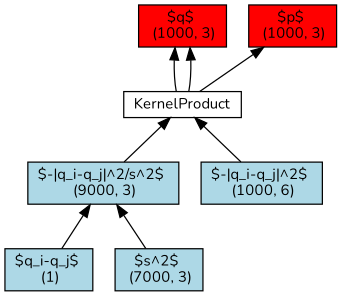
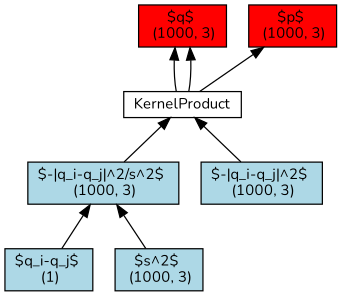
node "$-|q_i-q_j|^2/s^2$ (9000, 3)": label "$-|q_i-q_j|^2/s^2$ (9000, 3)" -> "$-|q_i-q_j|^2/s^2$ (1000, 3)"
node "$-|q_i-q_j|^2$ (1000, 6)": label "$-|q_i-q_j|^2$ (1000, 6)" -> "$-|q_i-q_j|^2$ (1000, 3)"
node "$s^2$ (7000, 3)": label "$s^2$ (7000, 3)" -> "$s^2$ (1000, 3)"
